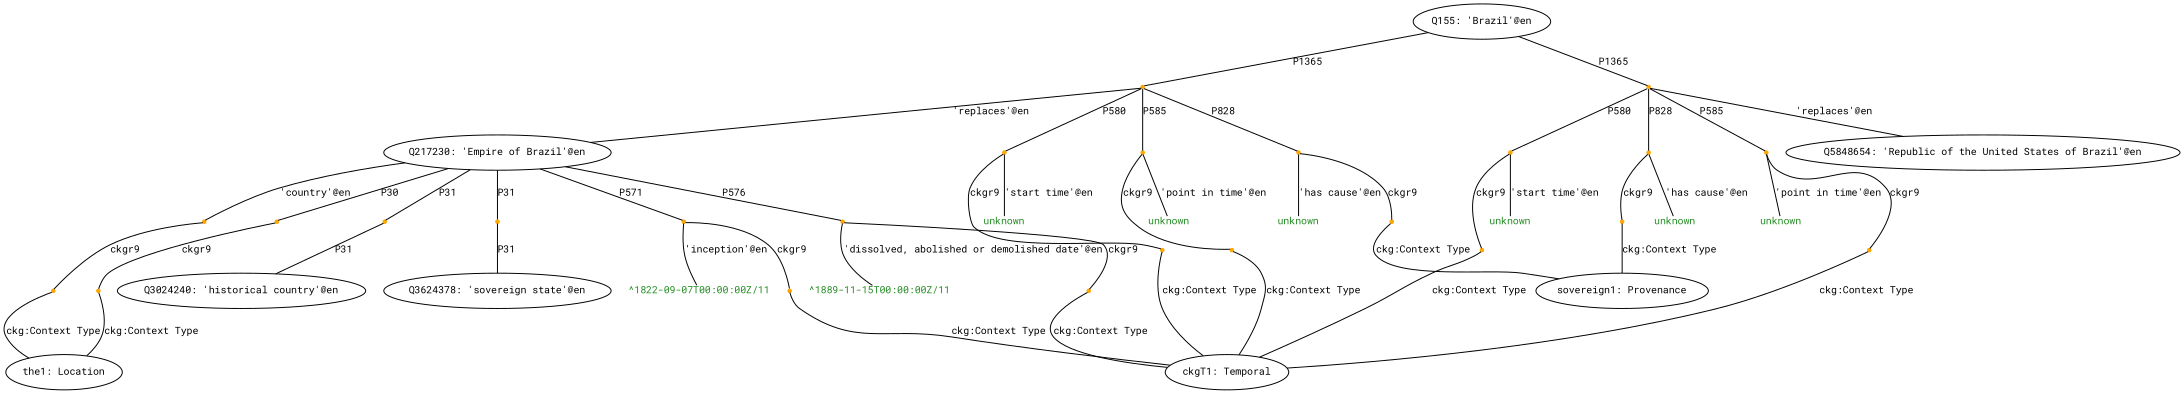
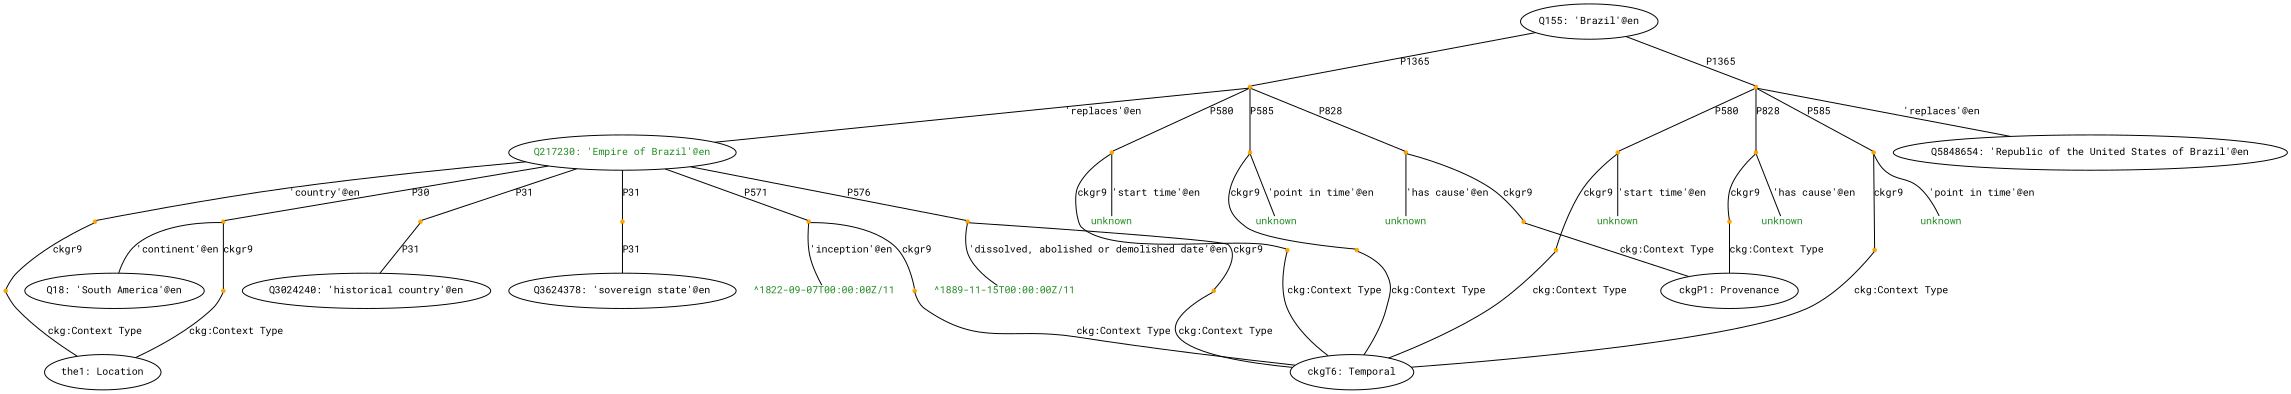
node "Q217230: 'Empire of Brazil'@en": fontcolor black -> forestgreen
node "Q18: 'South America'@en": added
node "sovereign1: Provenance": label "sovereign1: Provenance" -> "ckgP1: Provenance"
node "ckgT1: Temporal": label "ckgT1: Temporal" -> "ckgT6: Temporal"
